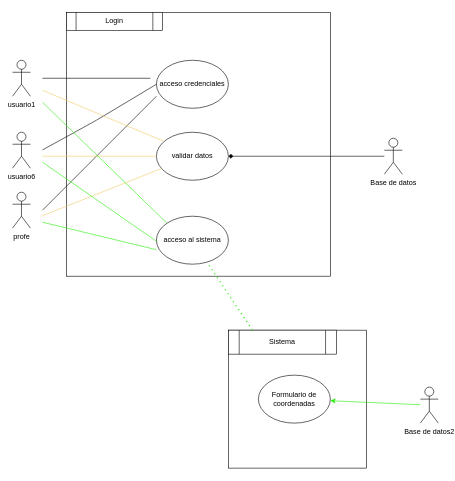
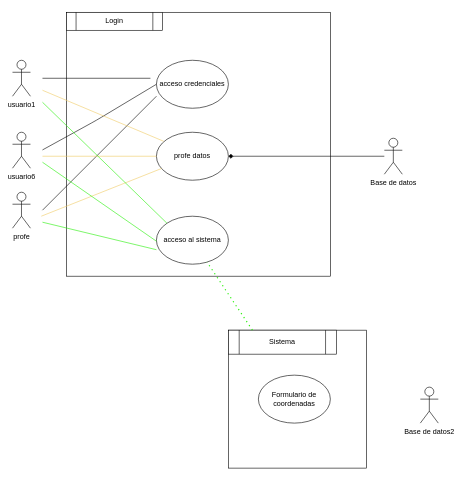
node "validar datos": label "validar datos" -> "profe datos"
edge "Base de datos2" -> "Formulario de coordenadas": removed
